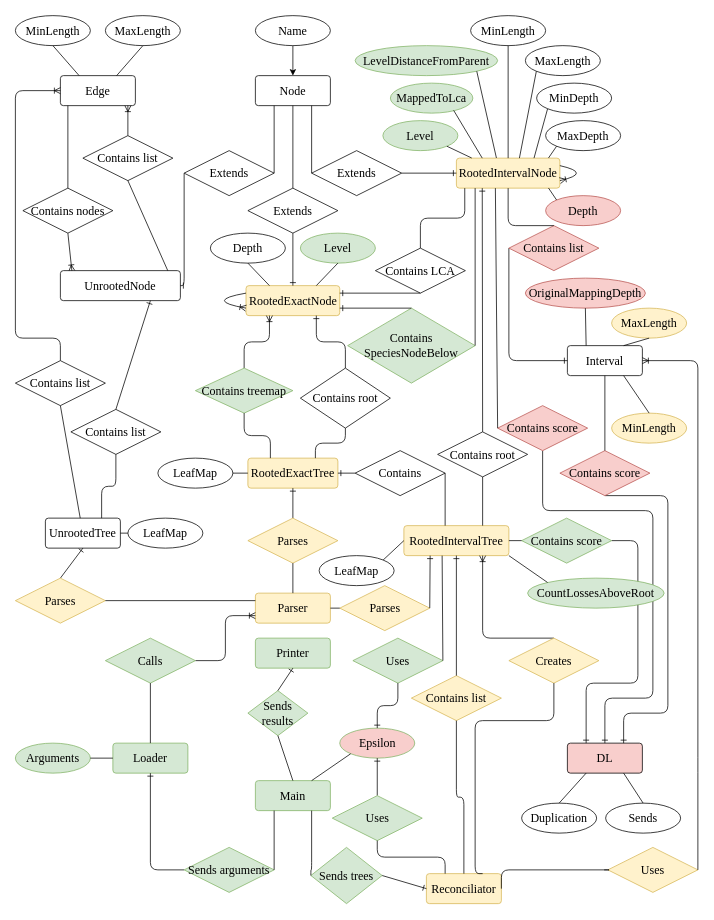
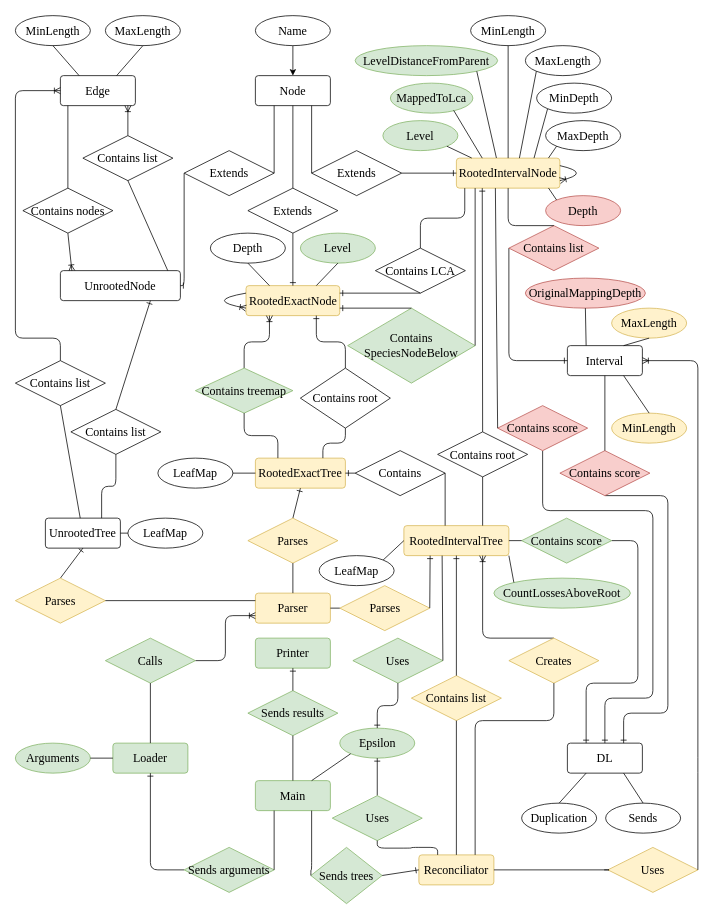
node "RootedExactTree": moved (293, 473) -> (300, 473)
node "CountLossesAboveRoot": moved (596, 593) -> (562, 593)
node "Sends results": size 60x45 -> 90x45
node "Epsilon": fillcolor #f8cecc -> #d5e8d4
node "DL": fillcolor #f8cecc -> #ffffff
node "Reconciliator": moved (464, 888) -> (456, 870)
